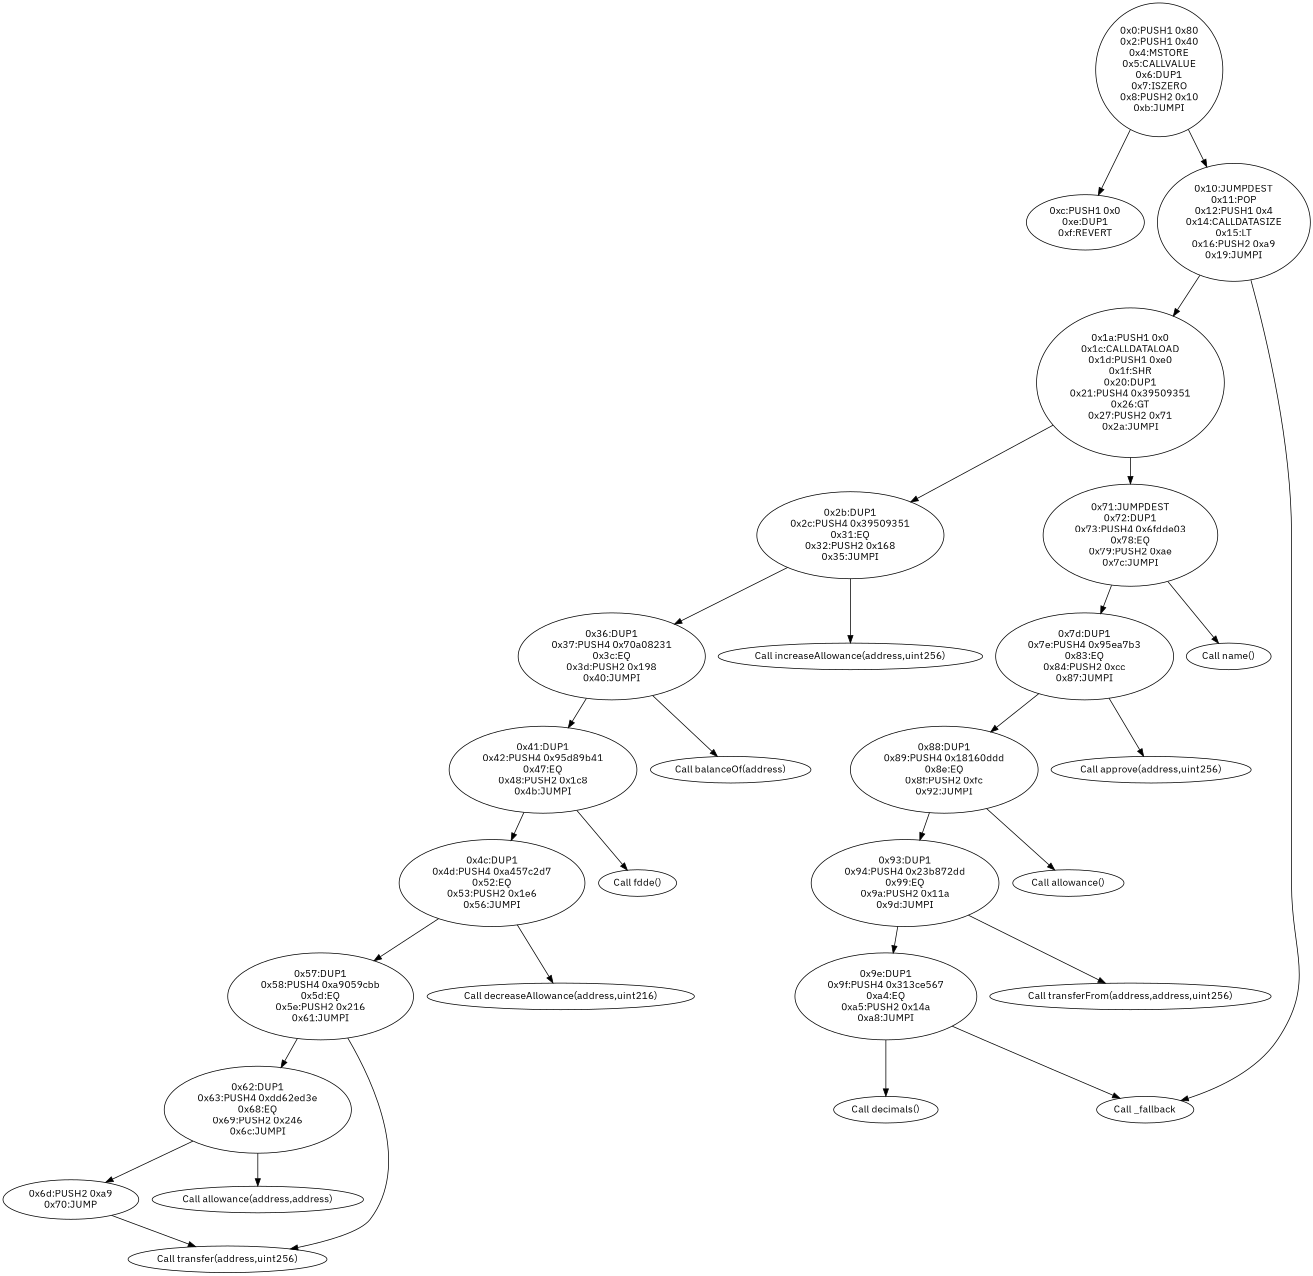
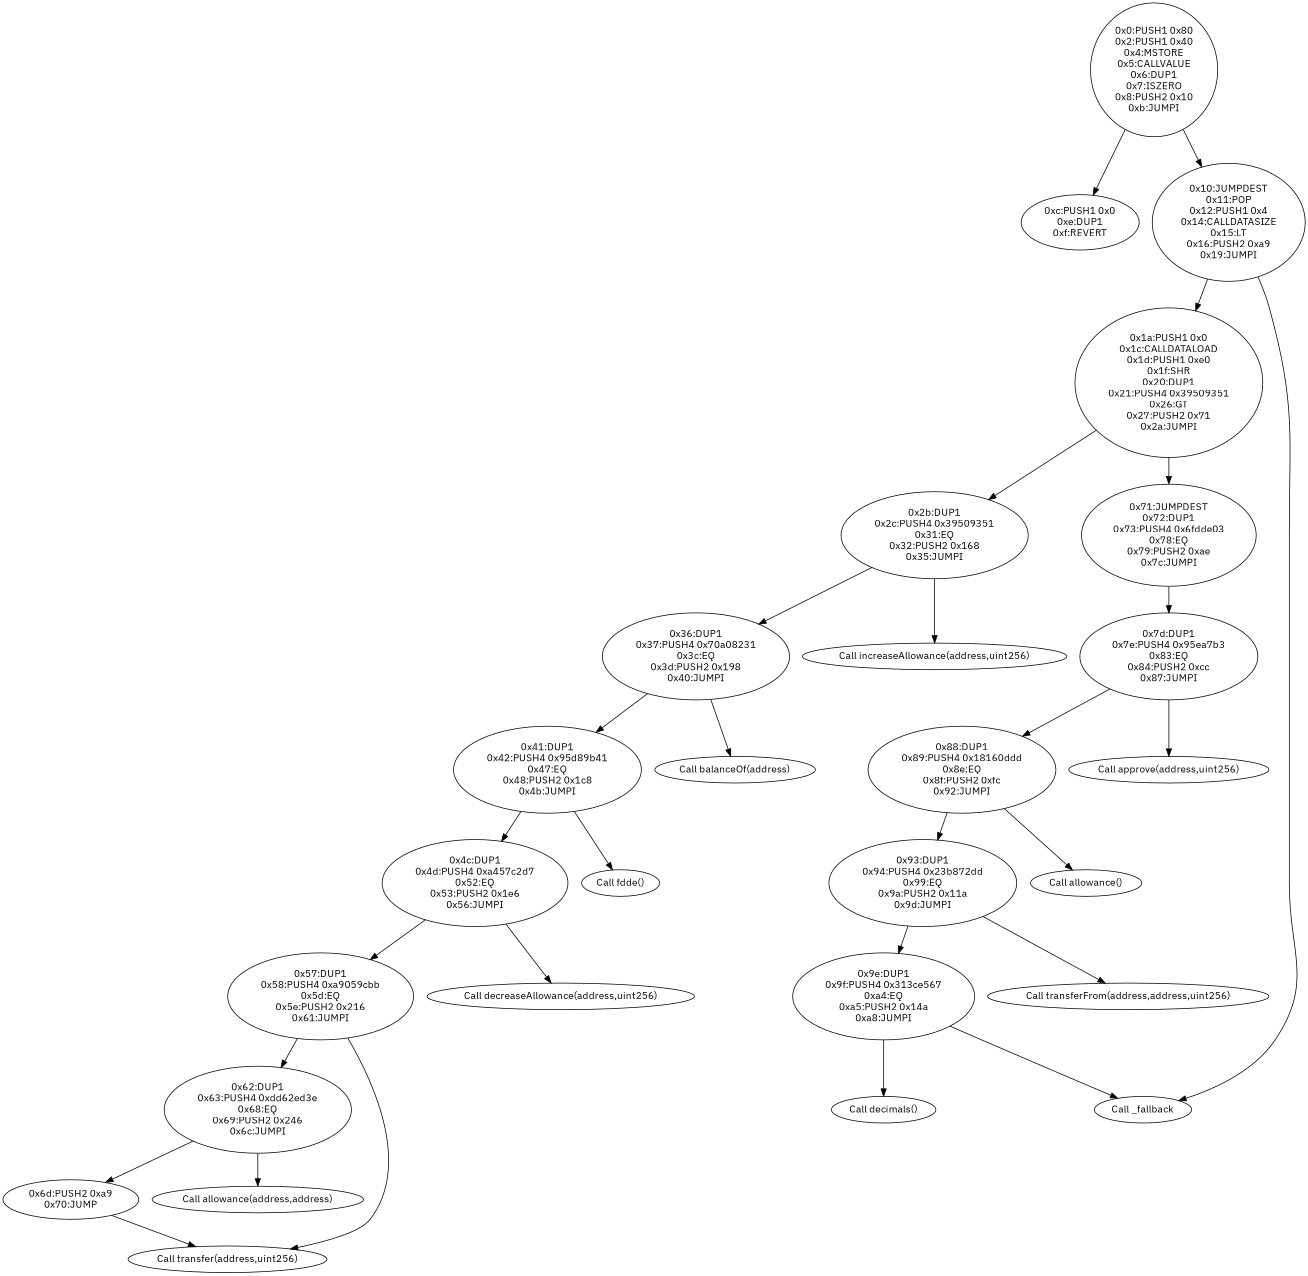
node "Call name()": removed
node "Call decreaseAllowance(address,uint216)": label "Call decreaseAllowance(address,uint216)" -> "Call decreaseAllowance(address,uint256)"
